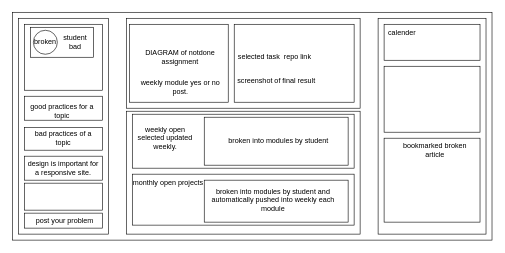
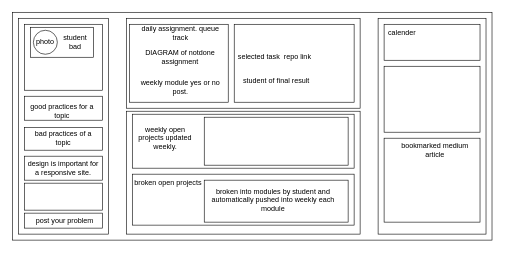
node "daily assignment. queue track": added
node "broken": label "broken" -> "photo"
node "screenshot of final result": label "screenshot of final result" -> "student of final result"
node "weekly open selected updated weekly.": label "weekly open selected updated weekly." -> "weekly open projects updated weekly."
node "broken into modules by student": removed
node "bookmarked broken article": label "bookmarked broken article" -> "bookmarked medium article"
node "monthly open projects": label "monthly open projects" -> "broken open projects"
